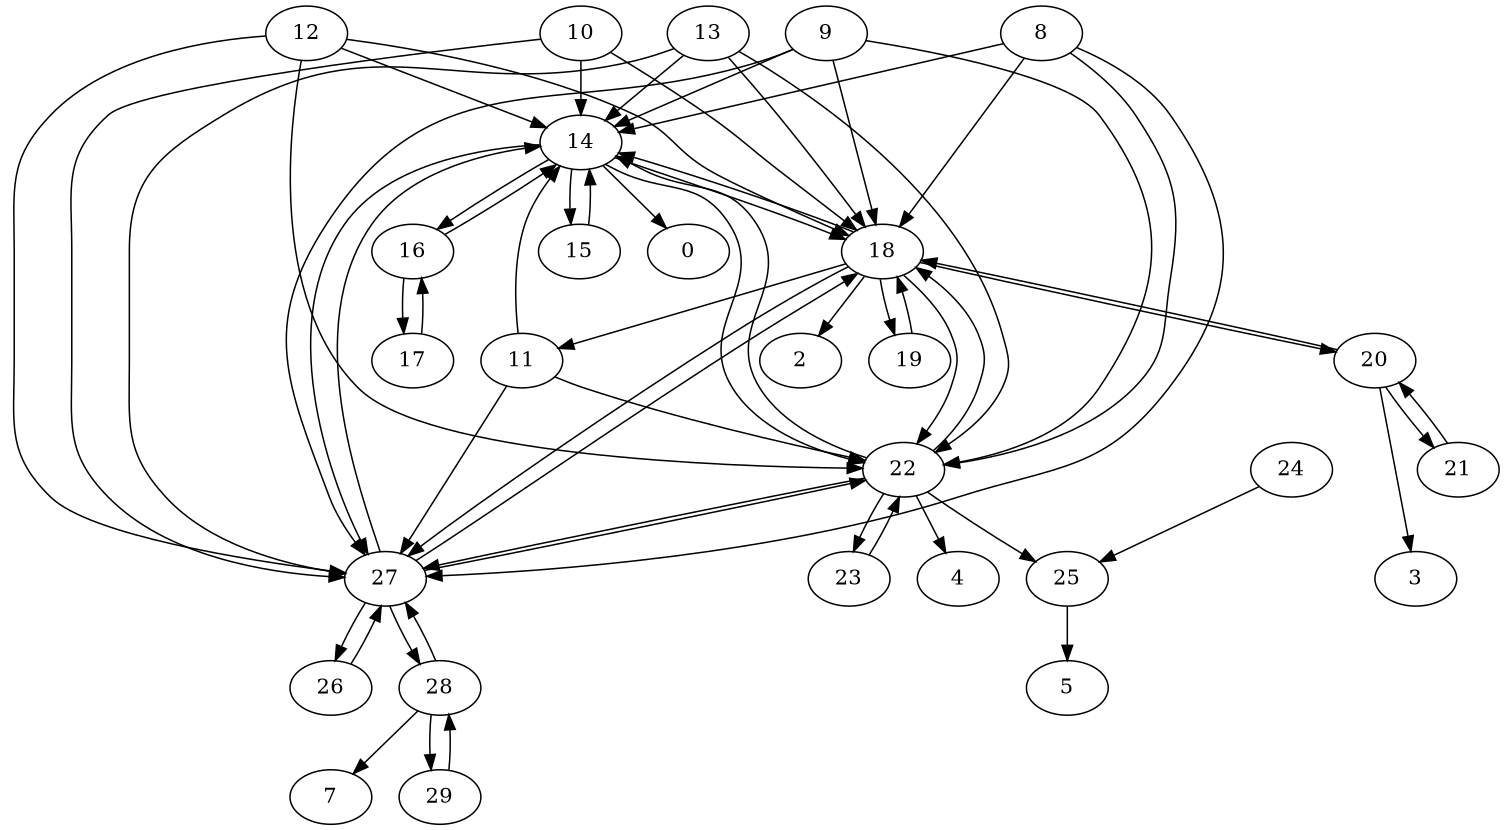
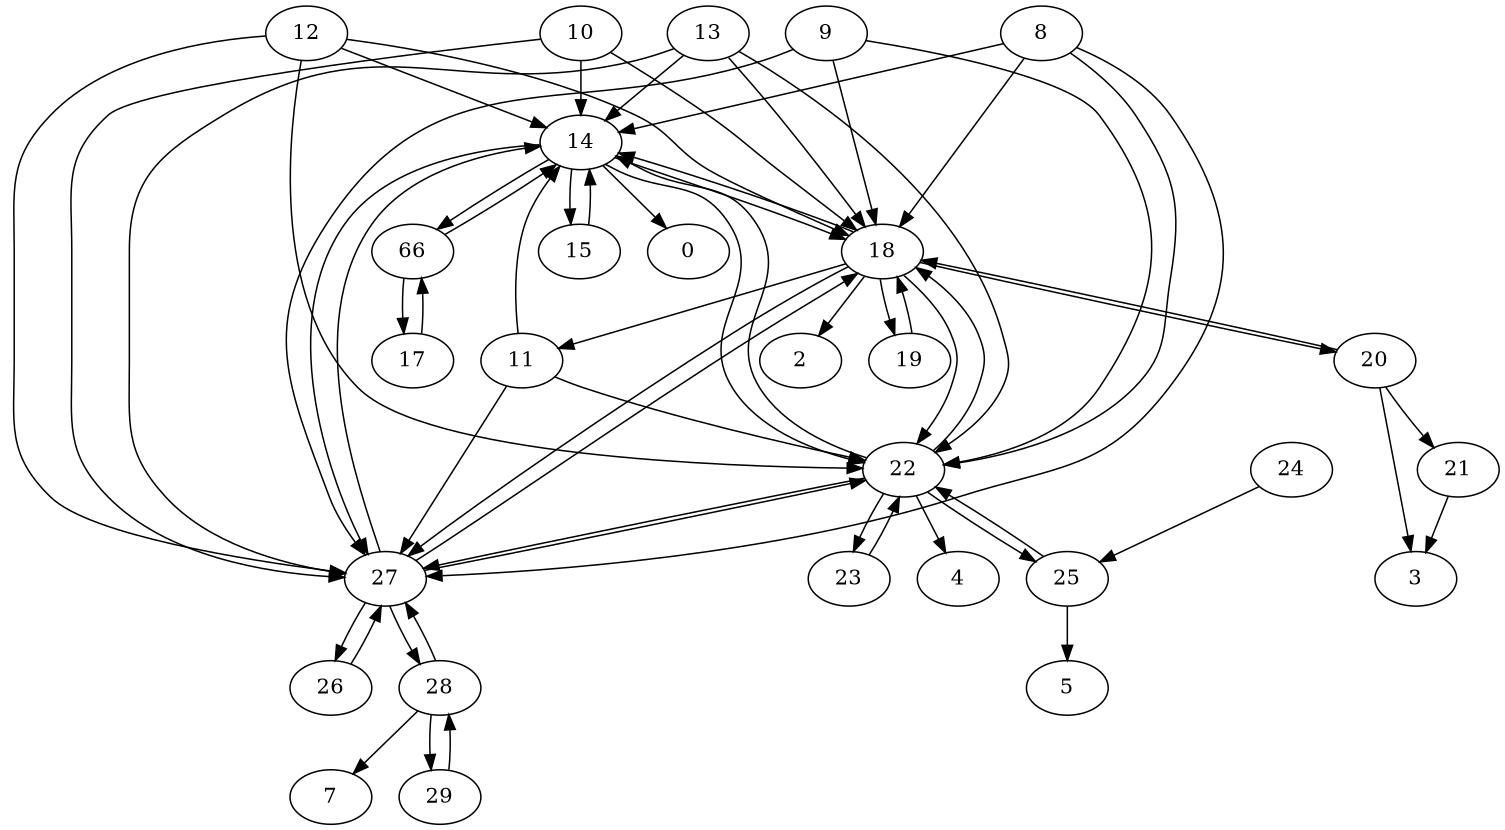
edge "9" -> "14": removed
node "16": label "16" -> "66"
edge "21" -> "20": now "21" -> "3"
edge "25" -> "22": added
